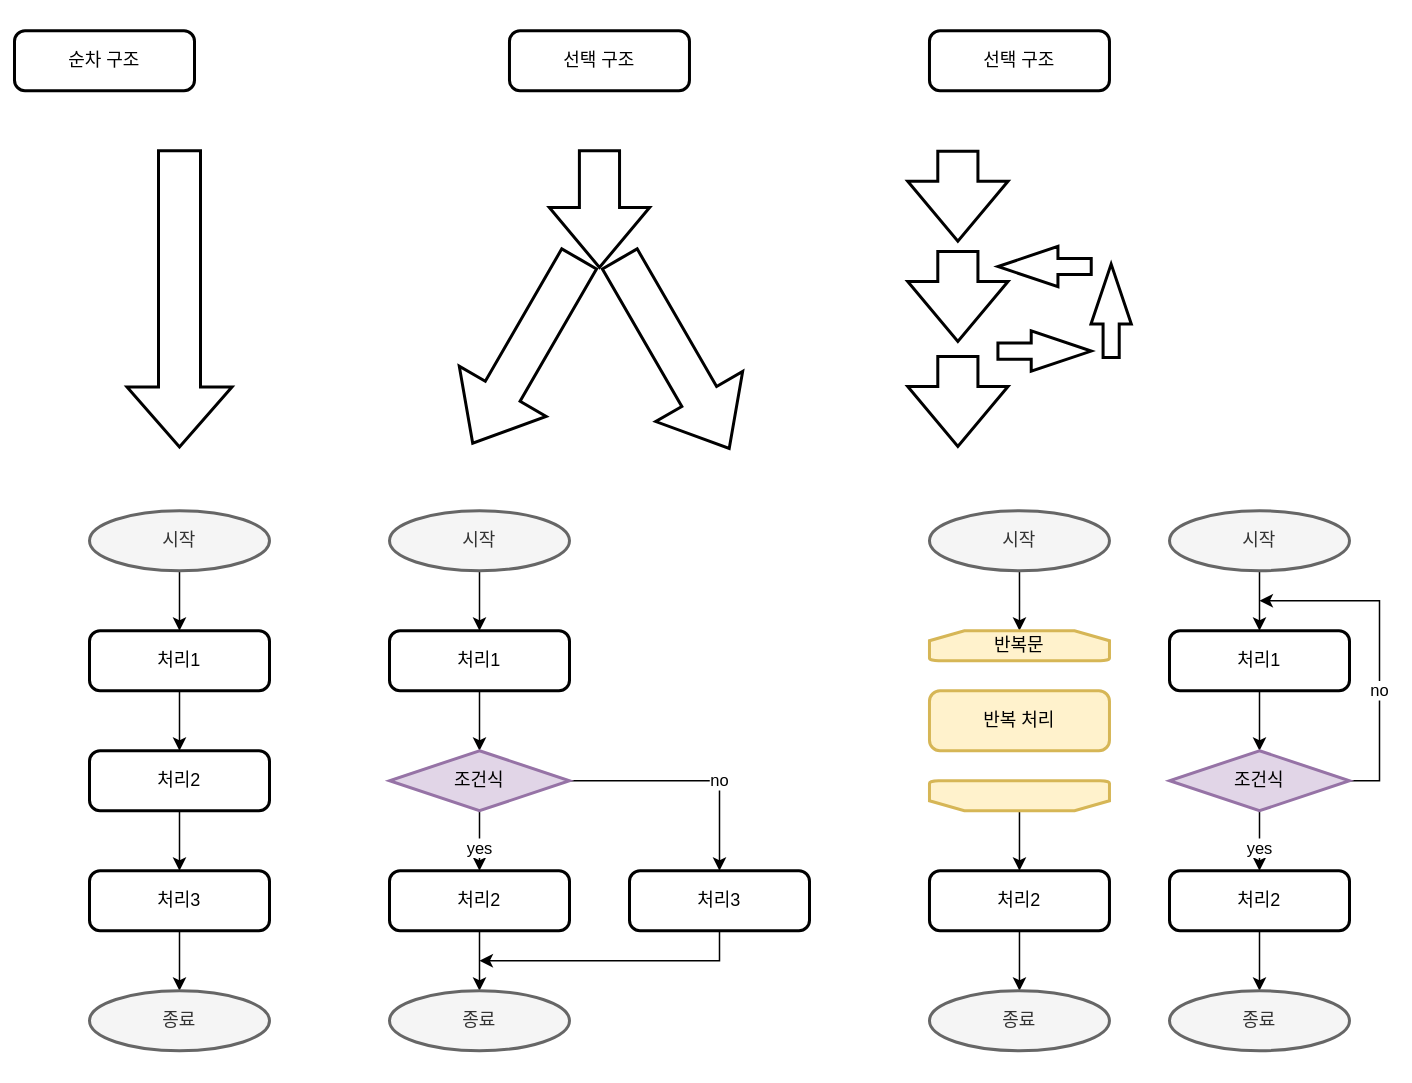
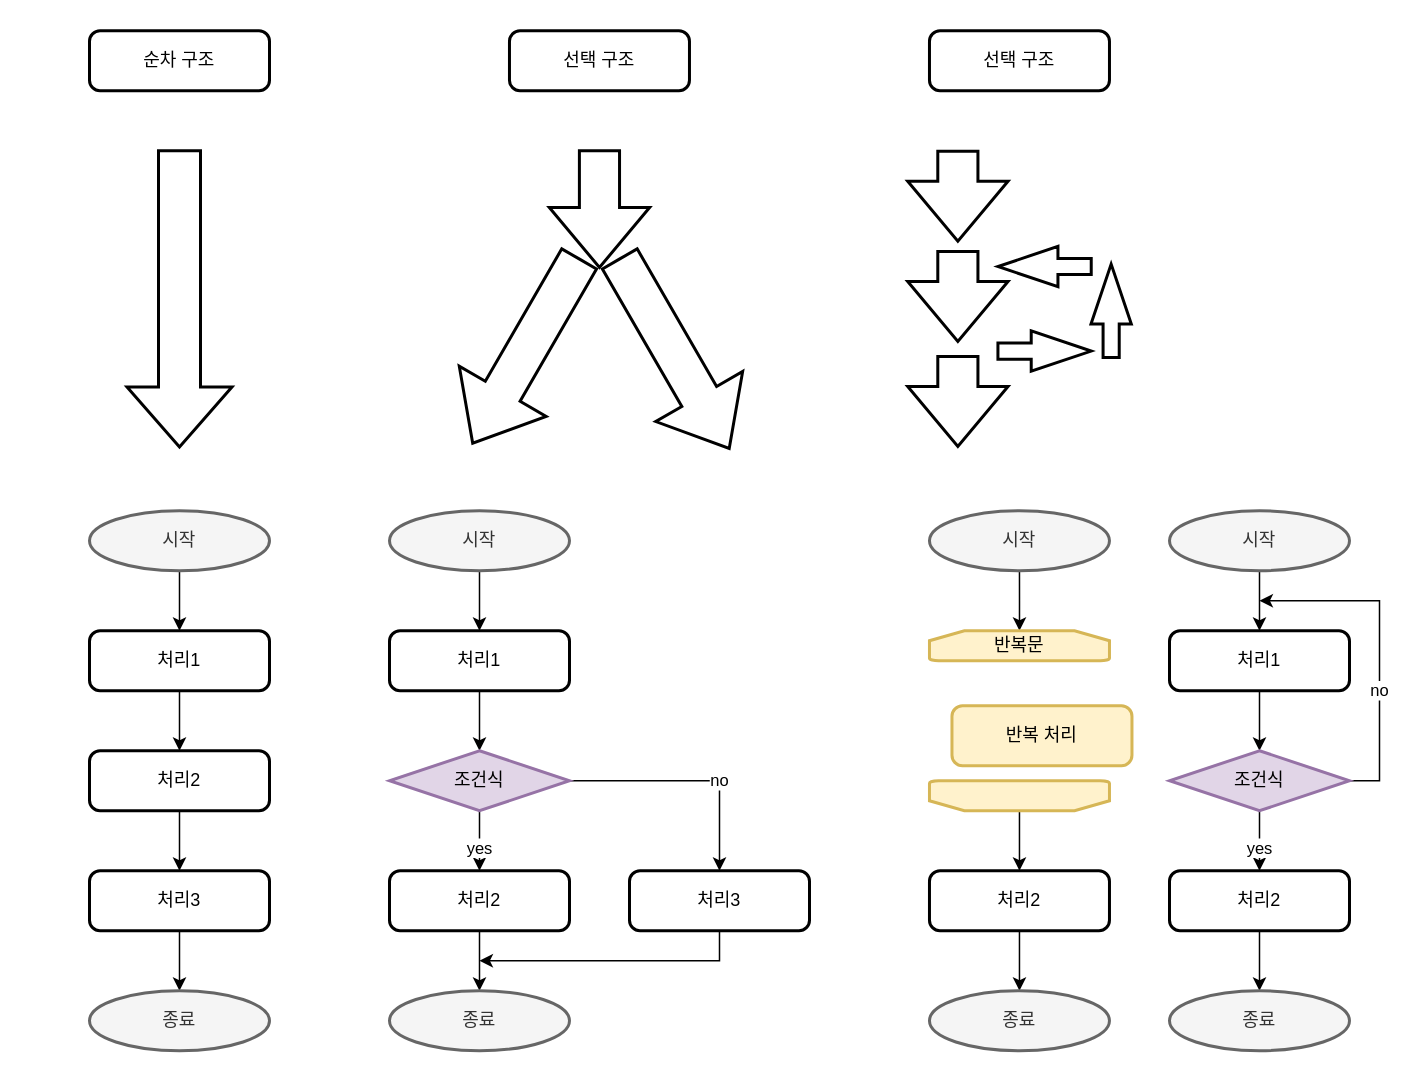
node "순차 구조": moved (104, 61) -> (179, 61)
node "반복 처리": moved (1019, 721) -> (1042, 736)
